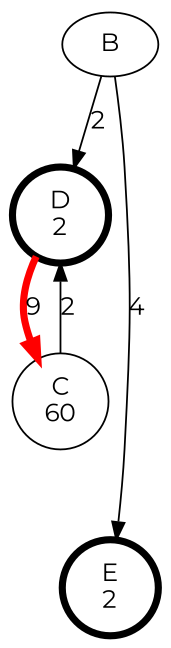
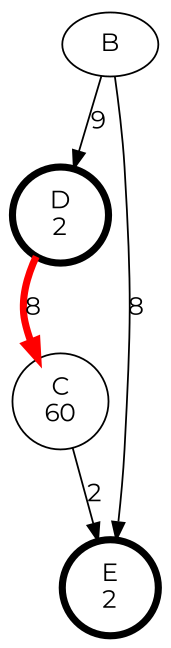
edge "B" -> "D 2": label "2" -> "9"
edge "D 2" -> "C 60": label "9" -> "8"
edge "B" -> "E 2": label "4" -> "8"
edge "C 60" -> "D 2": now "C 60" -> "E 2"
